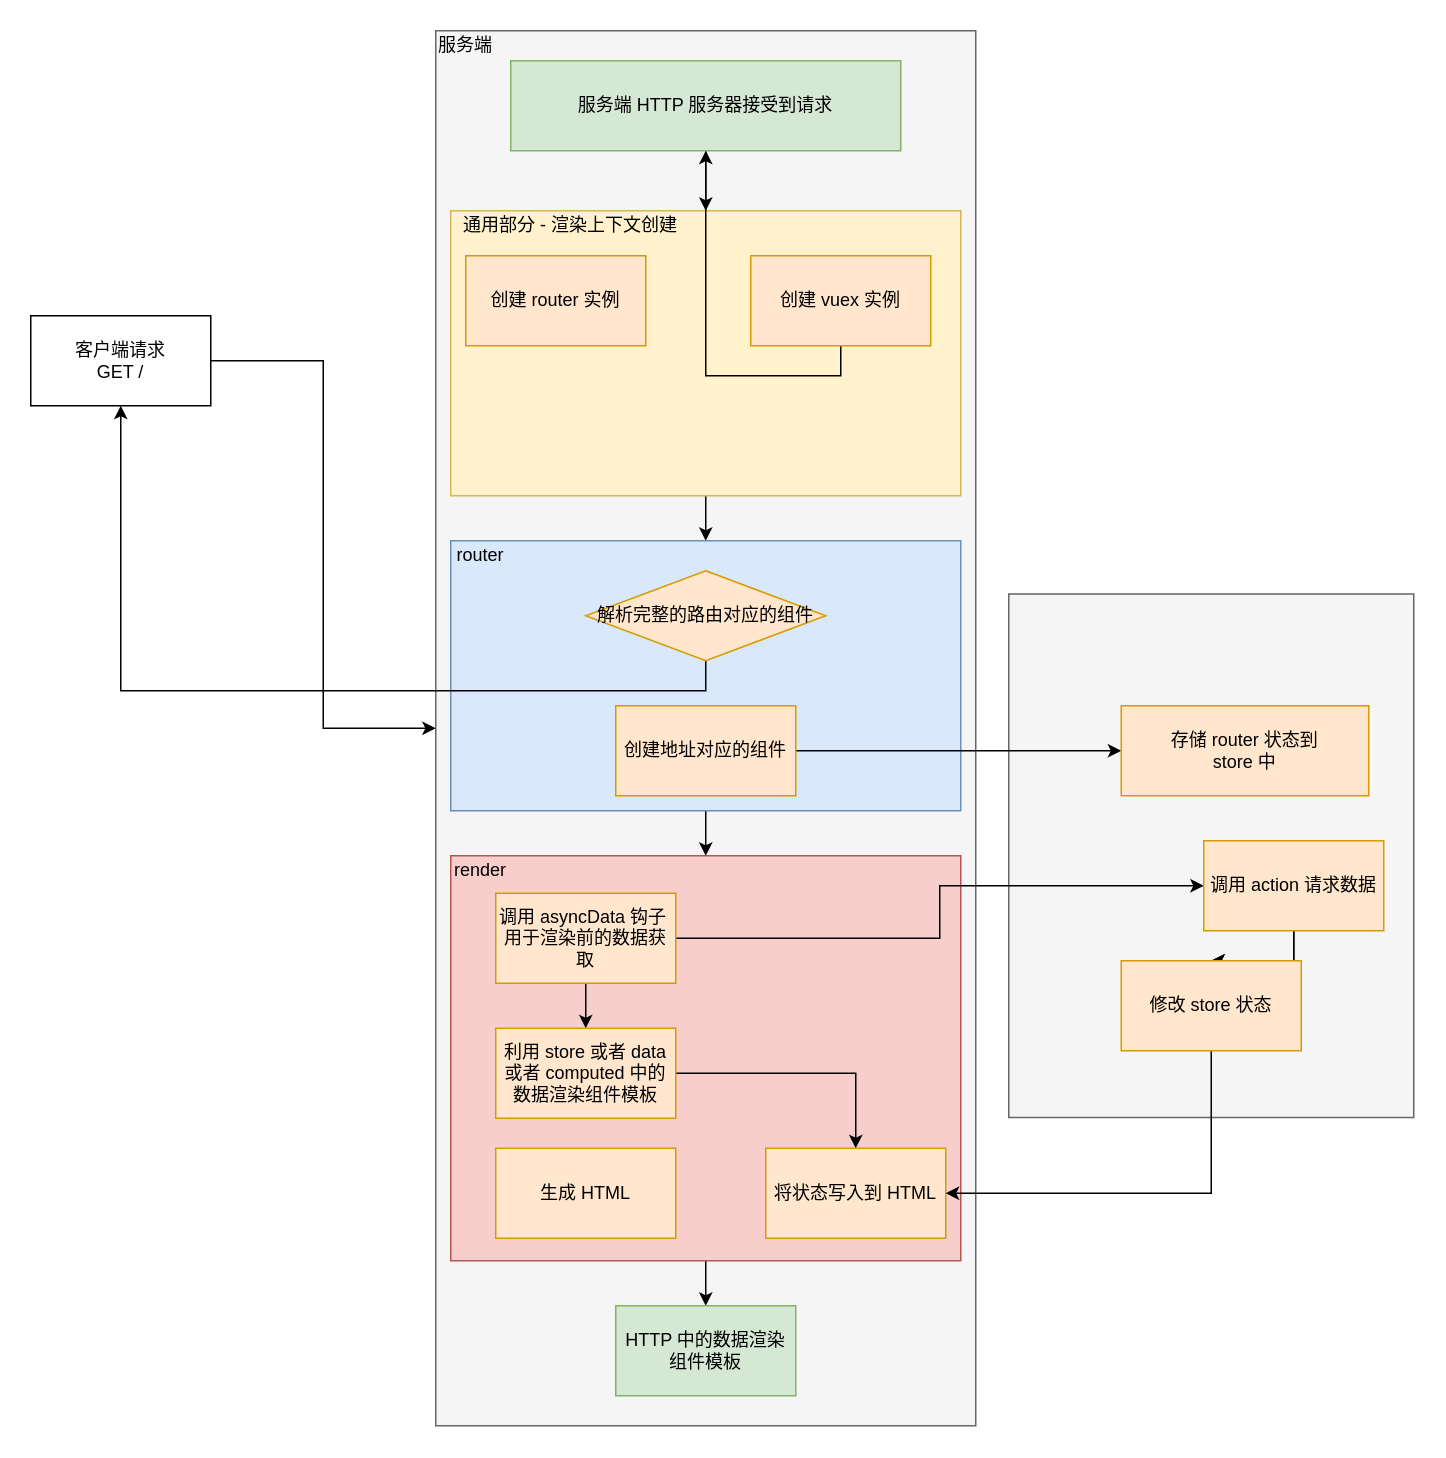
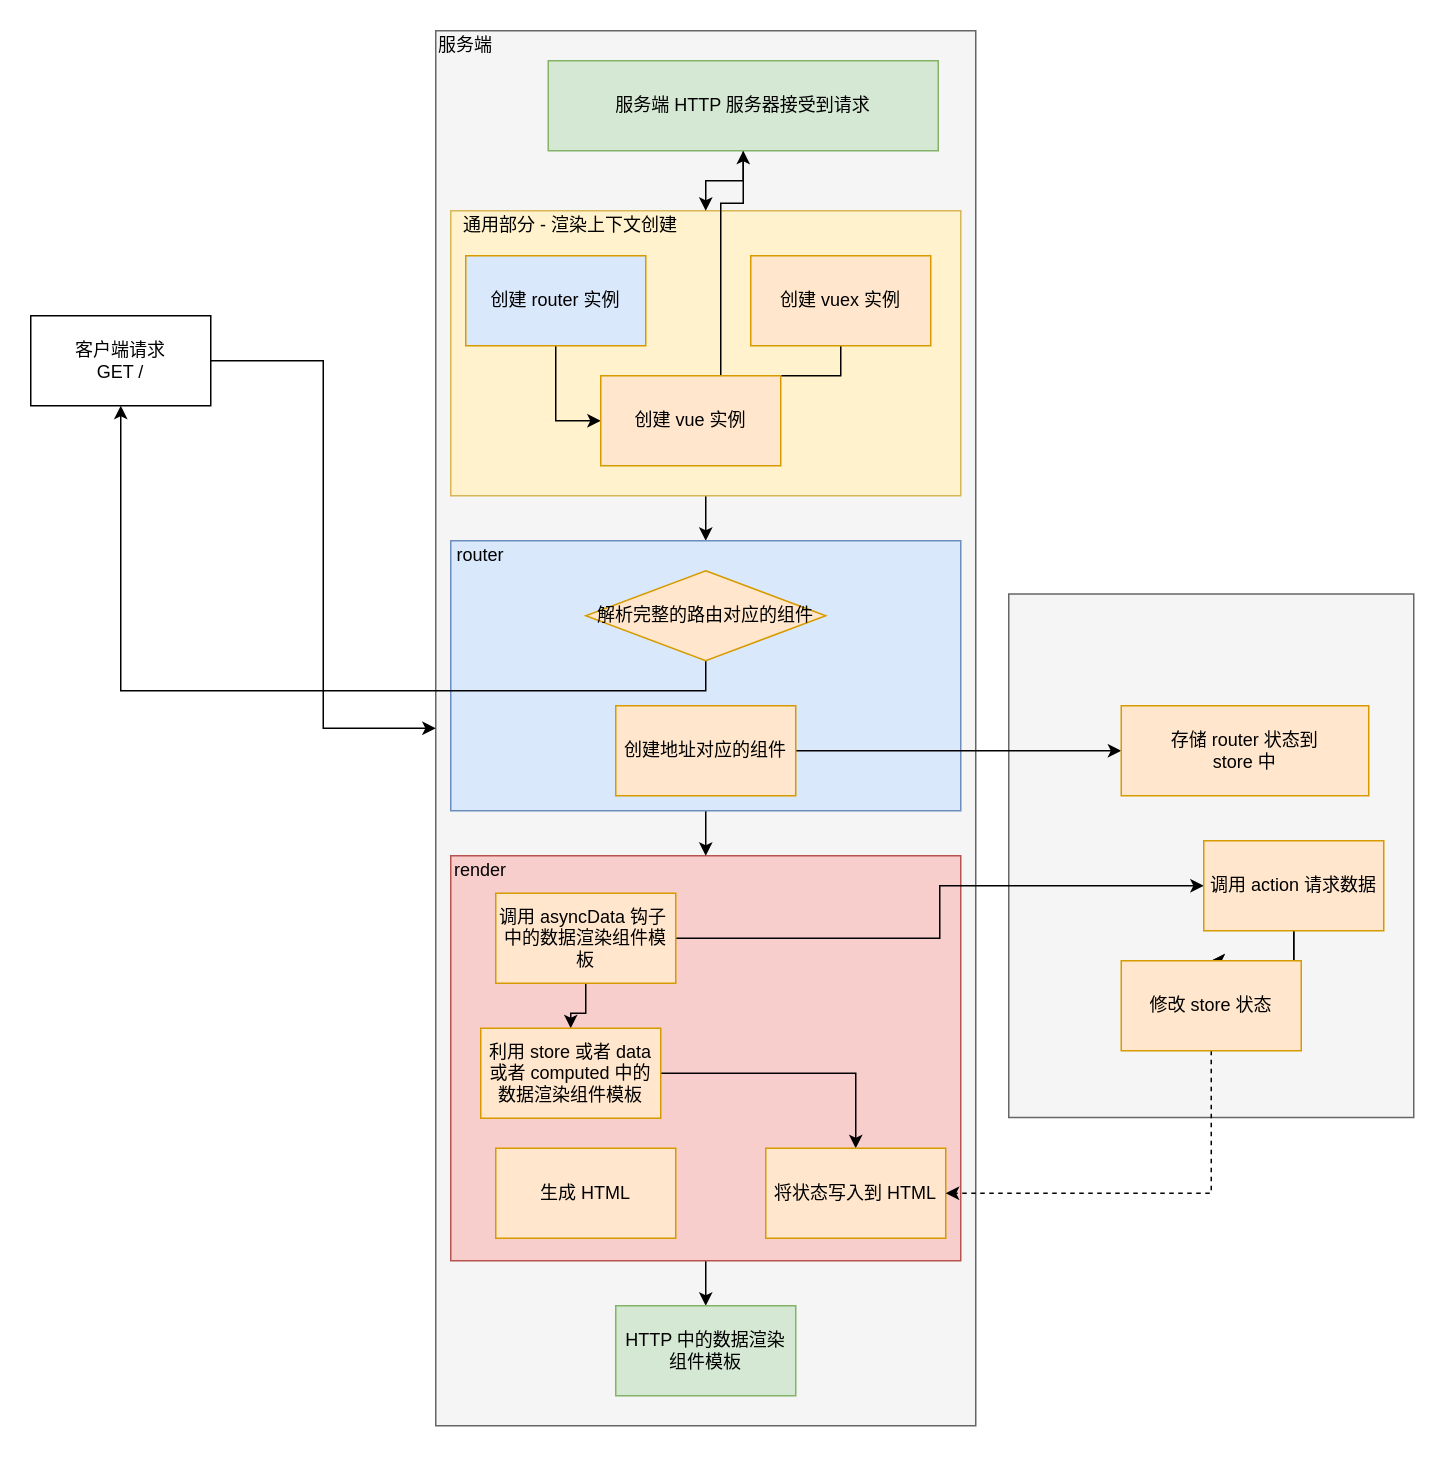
node "服务端 HTTP 服务器接受到请求": moved (706, 106) -> (743, 106)
node "创建 router 实例": fillcolor #ffe6cc -> #dae8fc
edge "创建 router 实例" -> "创建 vue 实例": added
node "创建 vue 实例": added
node "调用 asyncData 钩子 用于渲染前的数据获取": label "调用 asyncData 钩子 用于渲染前的数据获取" -> "调用 asyncData 钩子 中的数据渲染组件模板"
node "利用 store 或者 data 或者 computed 中的数据渲染组件模板": moved (586, 1073) -> (571, 1073)
edge "修改 store 状态" -> "将状态写入到 HTML": style solid -> dashed
